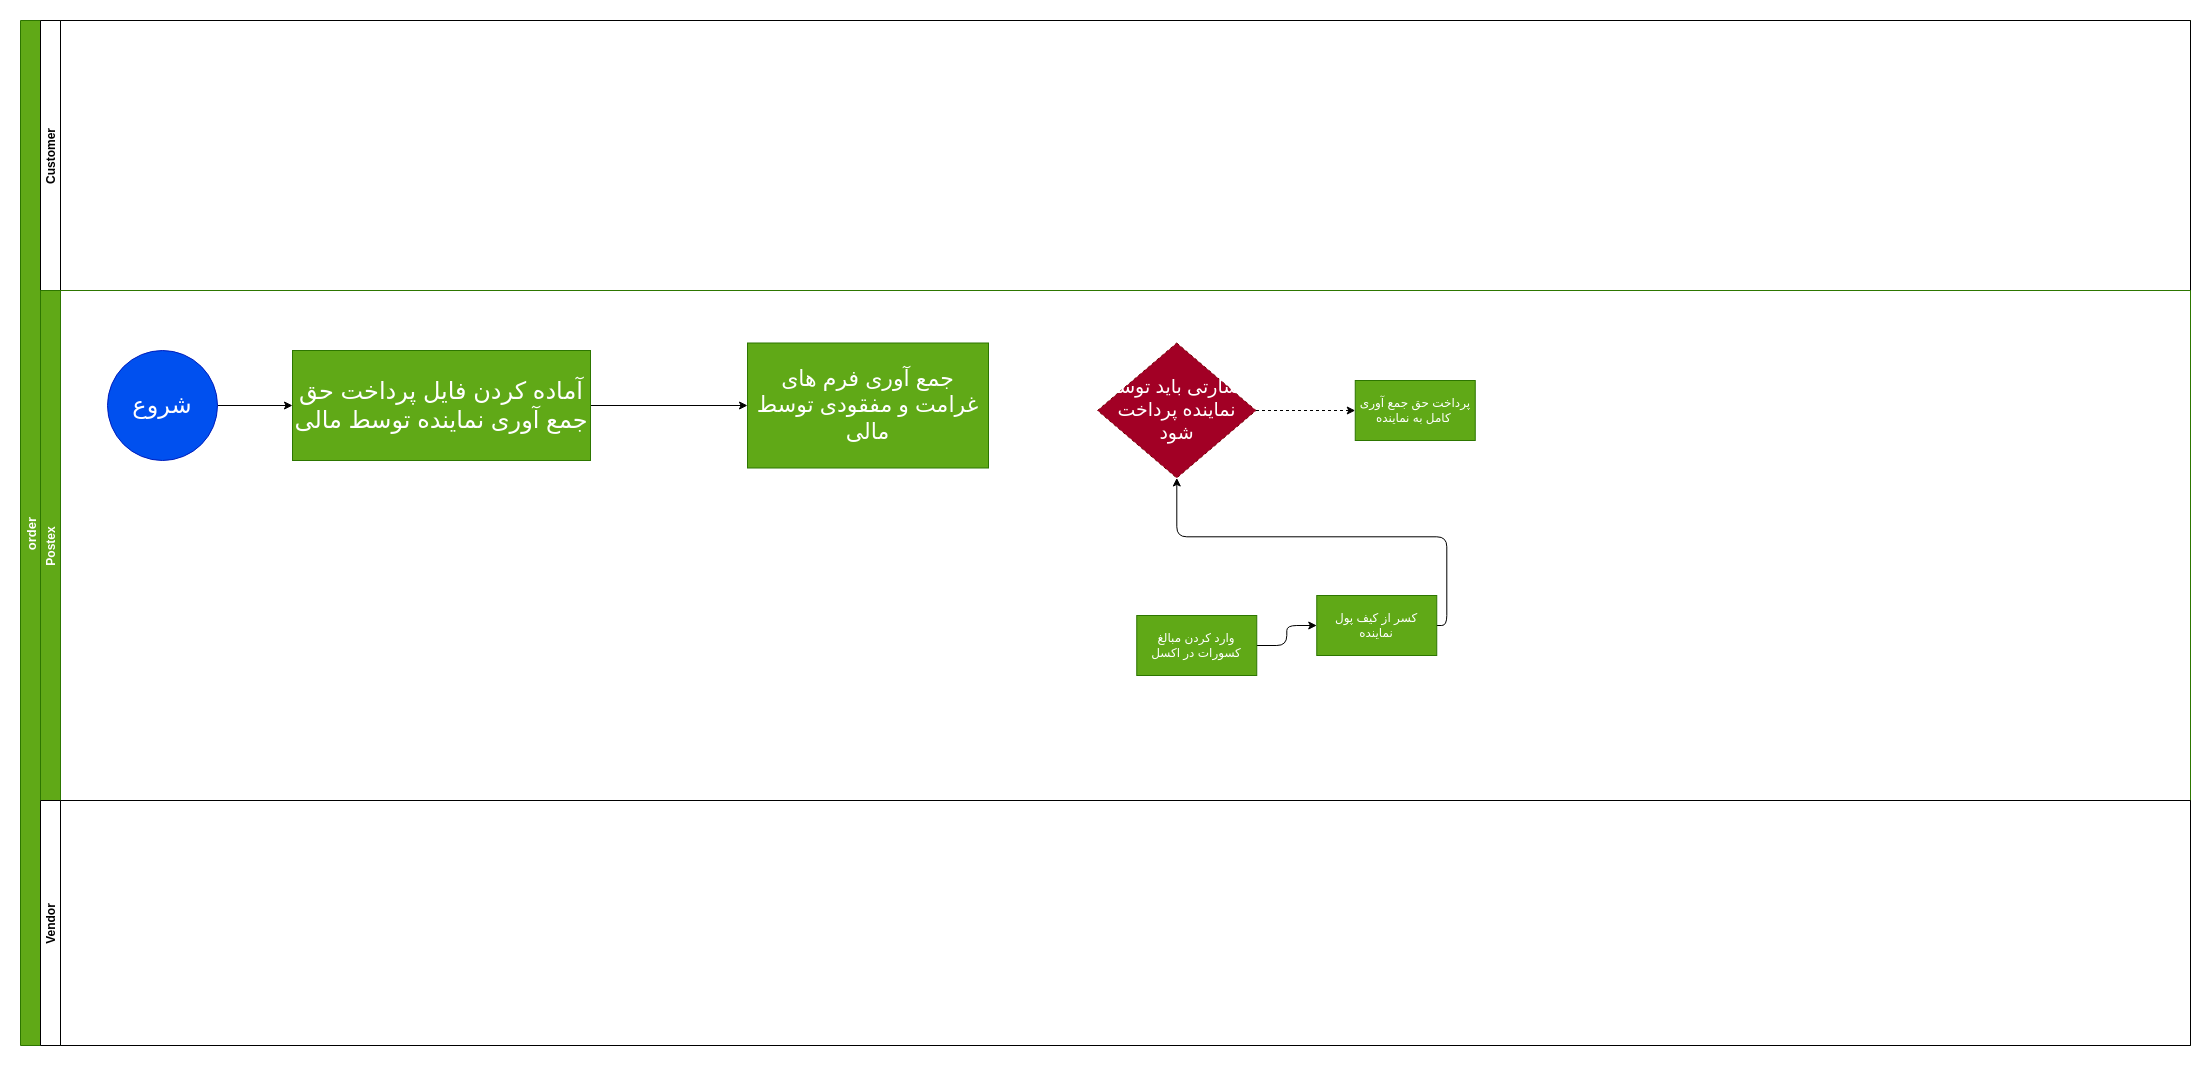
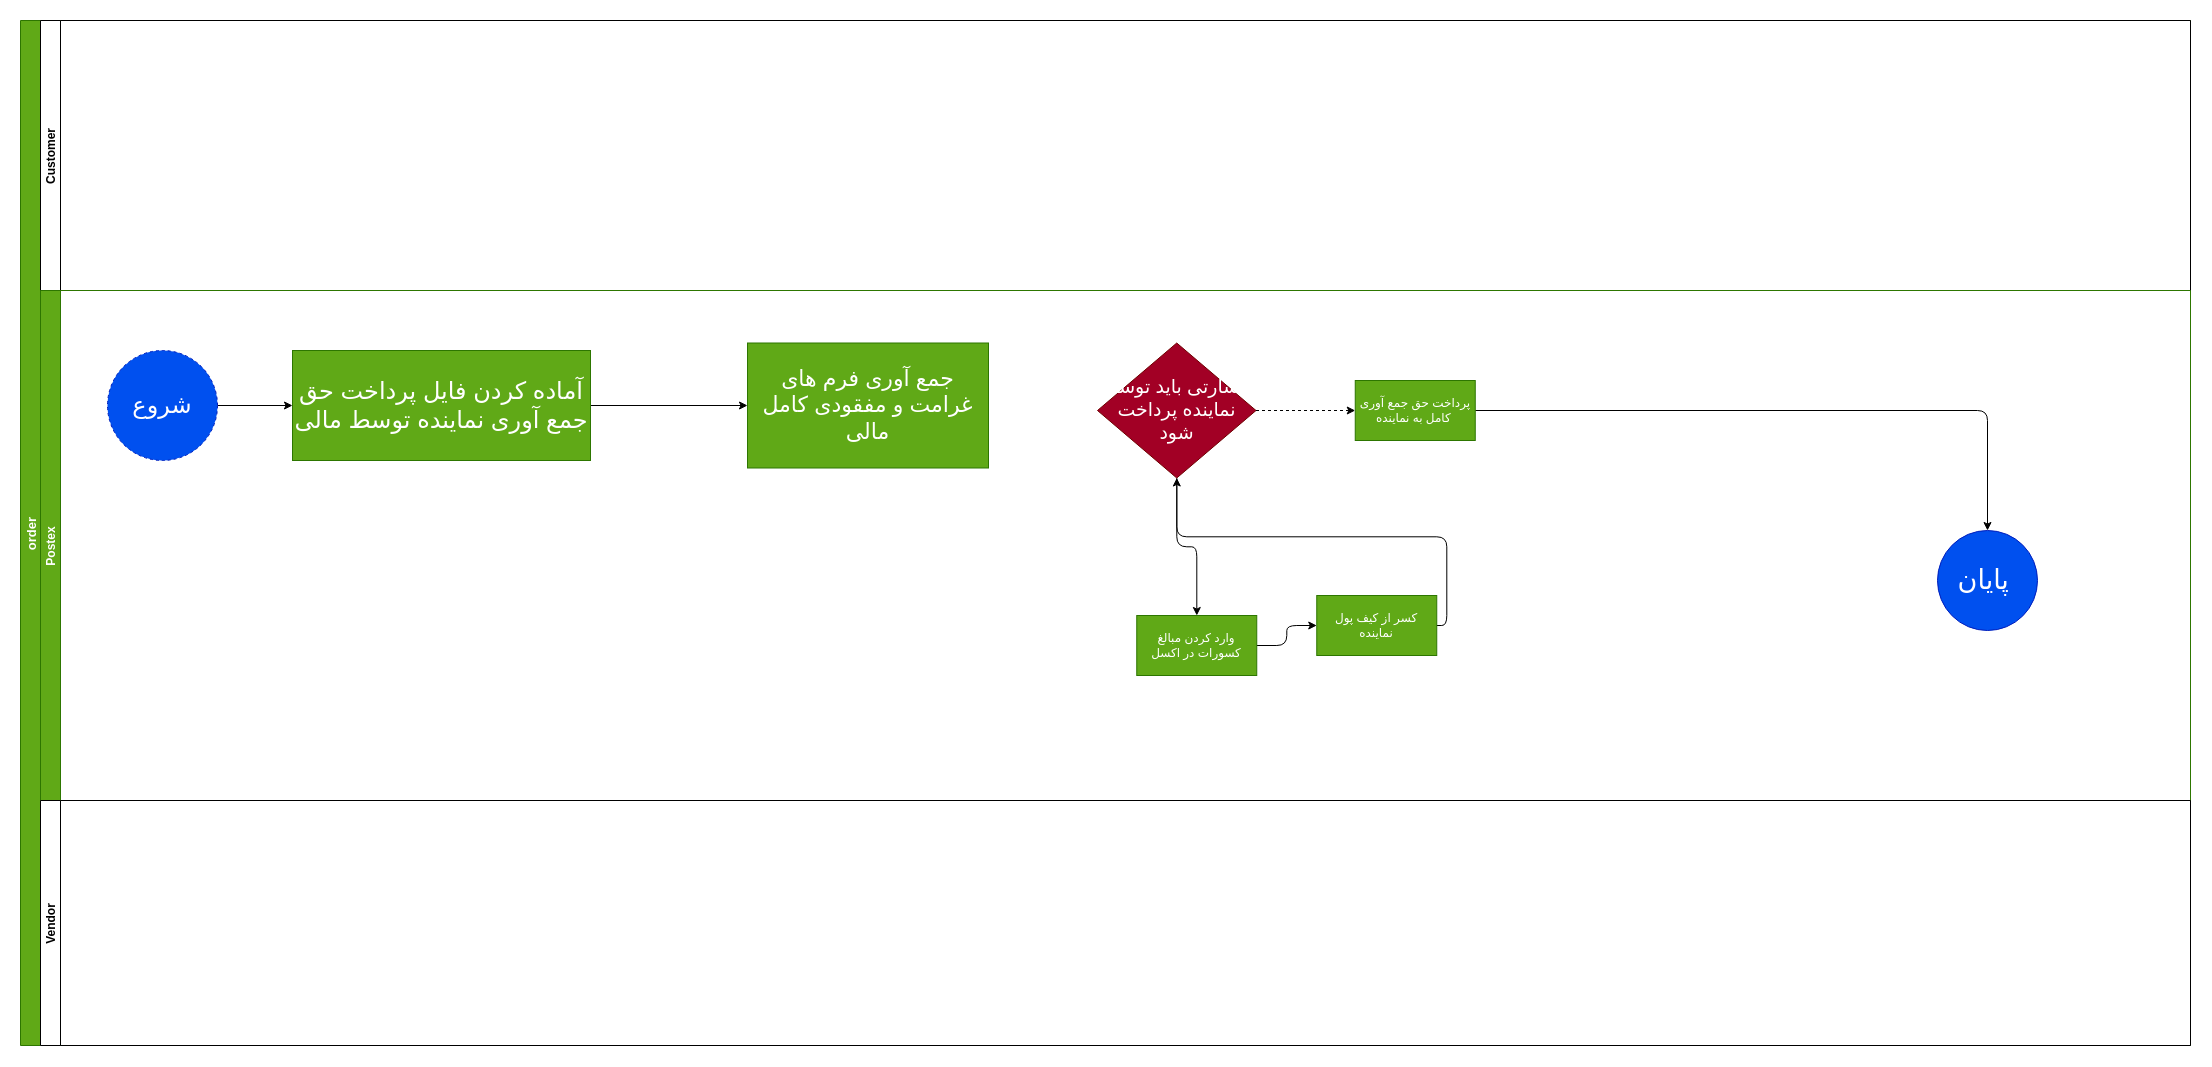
node "شروع": style solid -> dashed
node "جمع آوری فرم های غرامت و مفقودی توسط مالی": label "جمع آوری فرم های غرامت و مفقودی توسط مالی" -> "جمع آوری فرم های غرامت و مفقودی کامل مالی"
node "خسارتی باید توسط نماینده پرداخت شود": style dashed -> solid
edge "پرداخت حق جمع آوری کامل به نماینده" -> "پایان": added
edge "خسارتی باید توسط نماینده پرداخت شود" -> "وارد کردن مبالغ کسورات در اکسل": added
node "پایان": added
